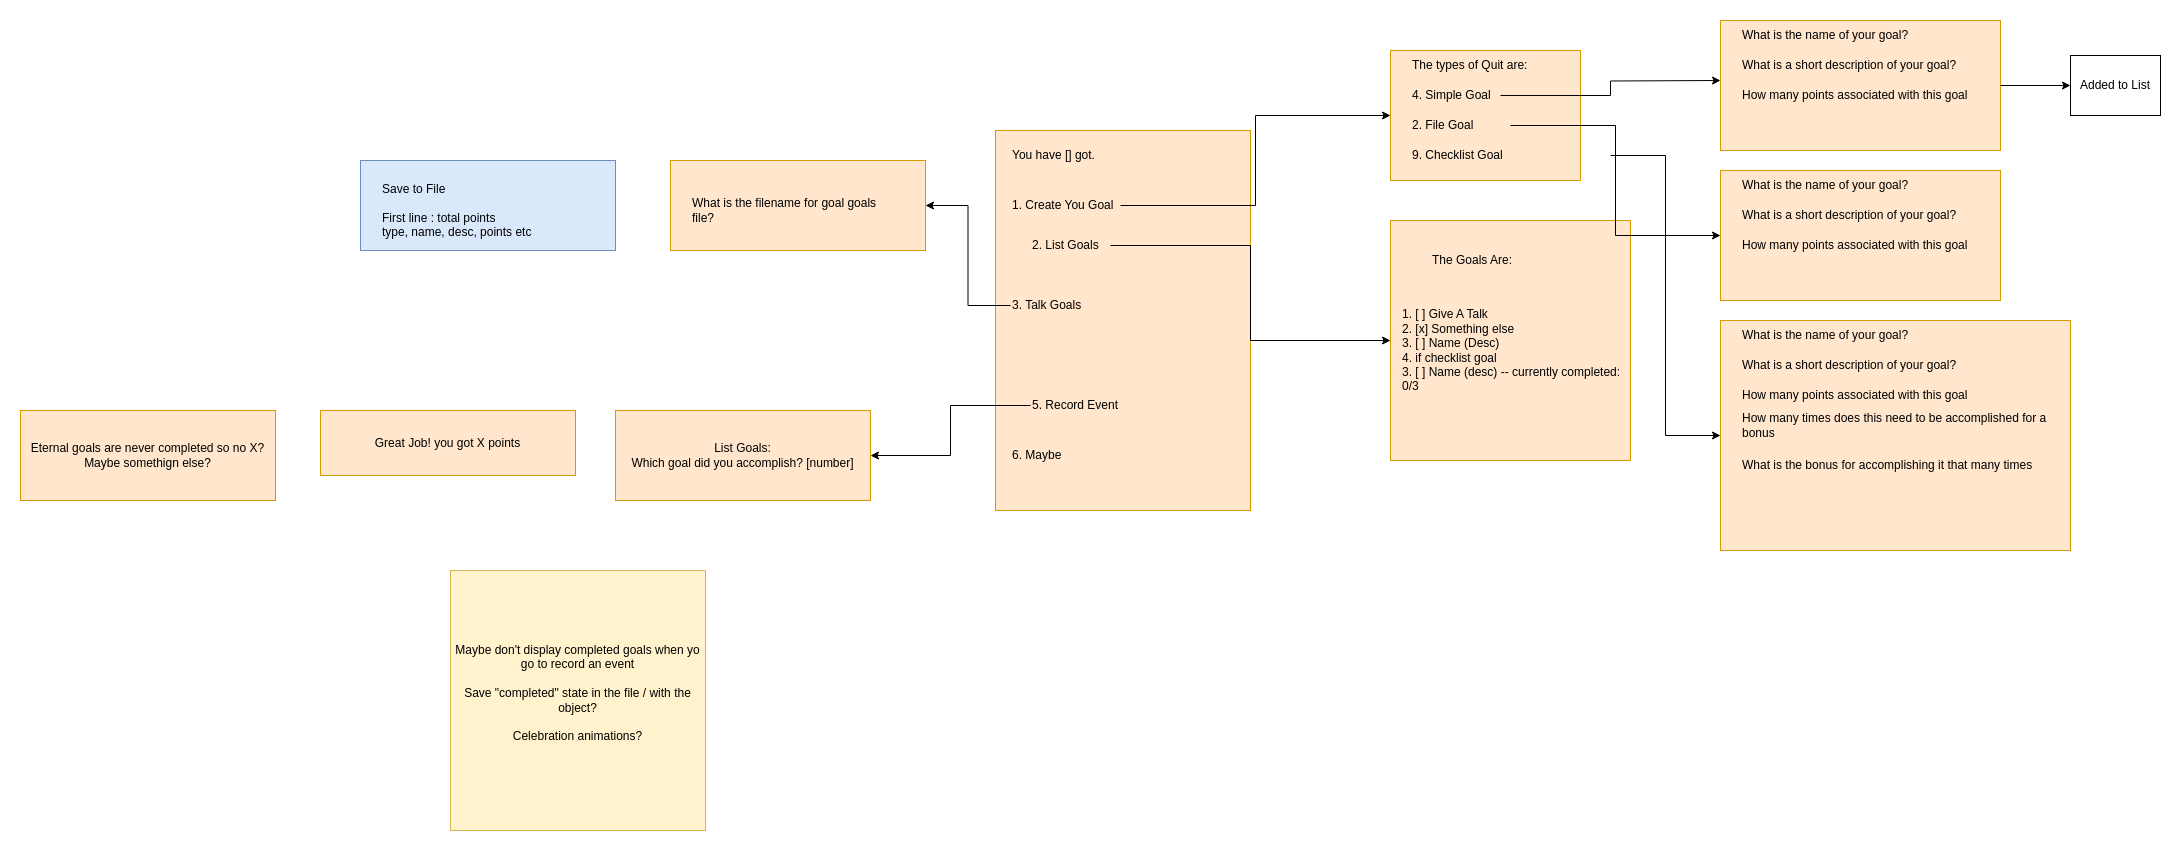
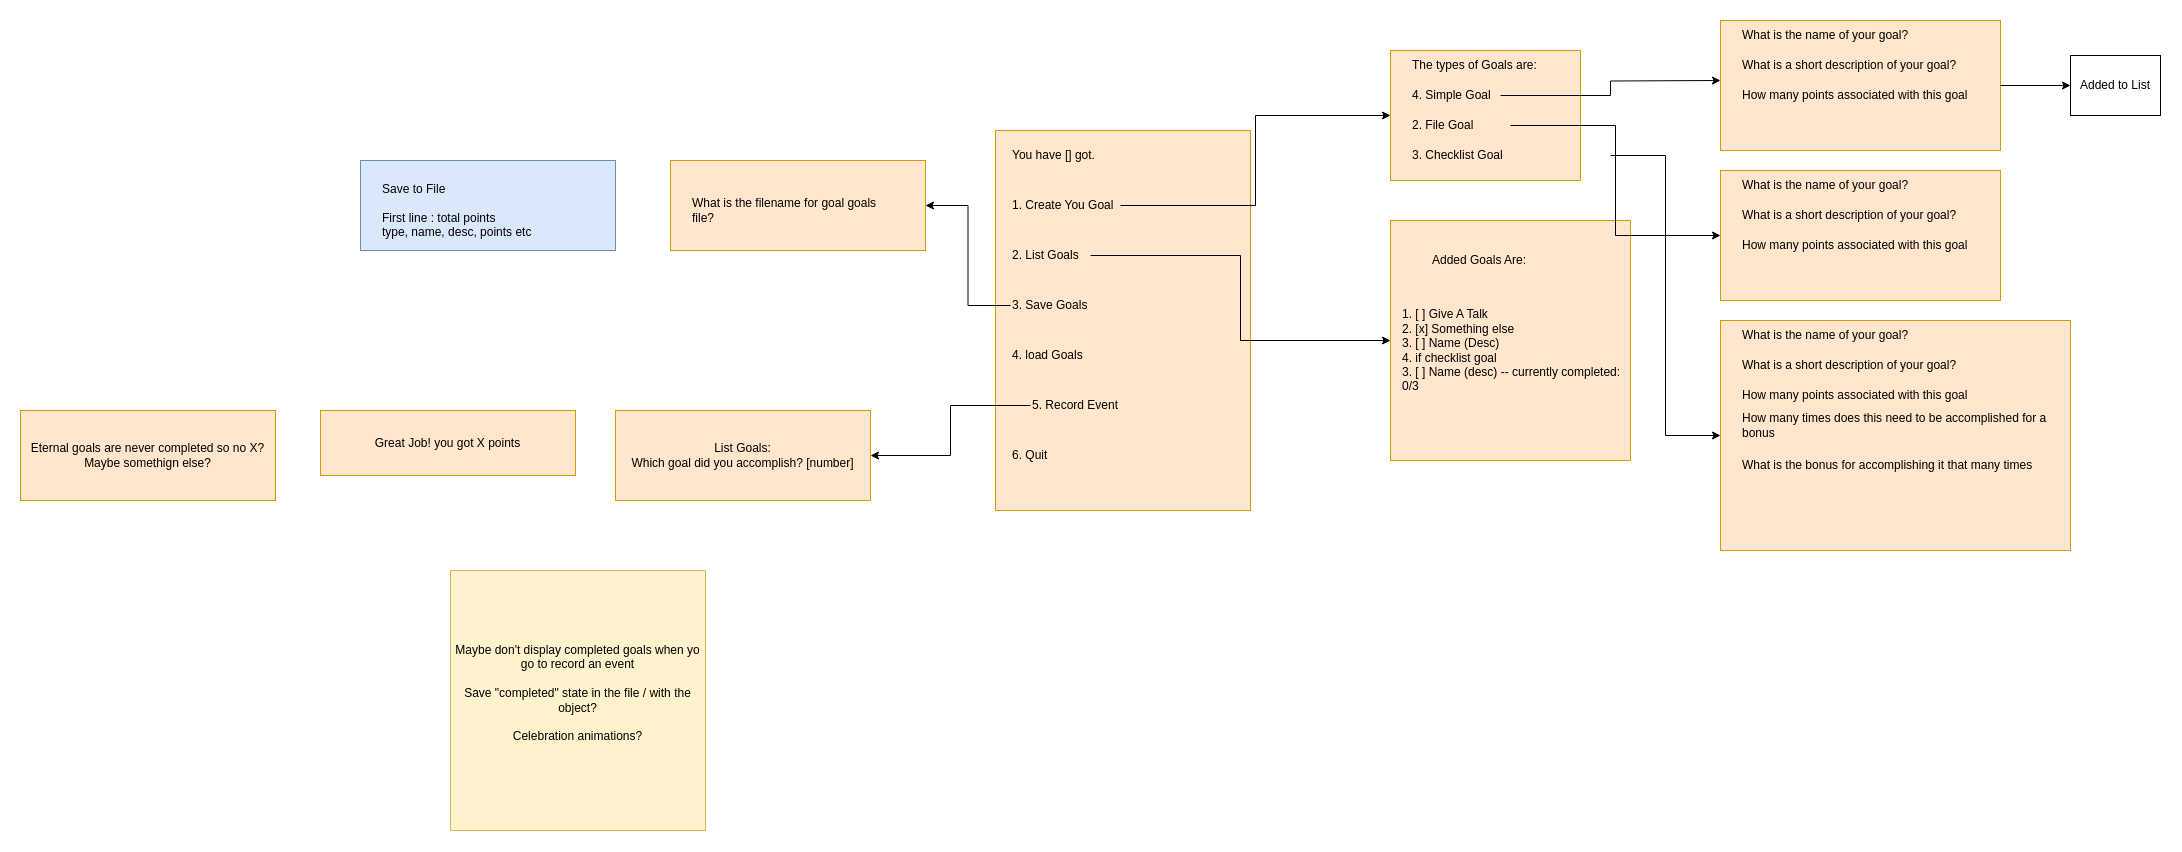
node "The types of Quit are:": label "The types of Quit are:" -> "The types of Goals are:"
node "9. Checklist Goal": label "9. Checklist Goal" -> "3. Checklist Goal"
node "2. List Goals": moved (1071, 246) -> (1051, 256)
node "The Goals Are:": label "The Goals Are:" -> "Added Goals Are:"
node "3. Talk Goals": label "3. Talk Goals" -> "3. Save Goals"
node "4. load Goals": added
node "6. Maybe": label "6. Maybe" -> "6. Quit"
